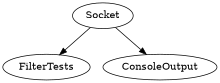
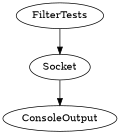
edge "Socket" -> "FilterTests": reversed
